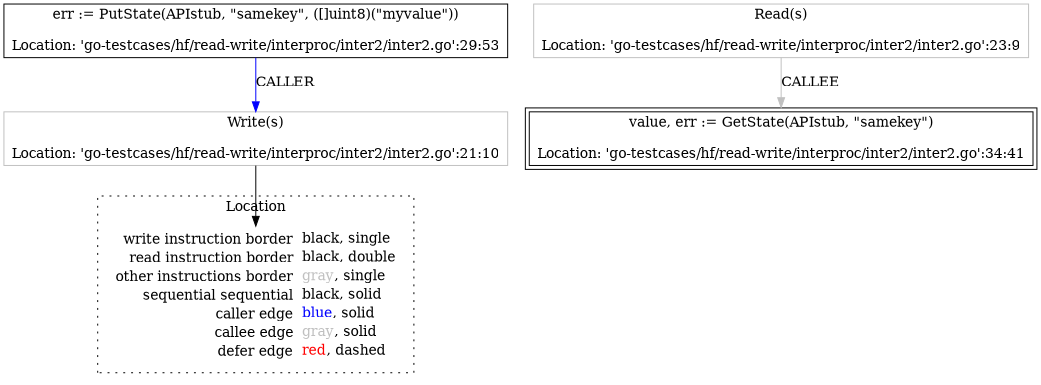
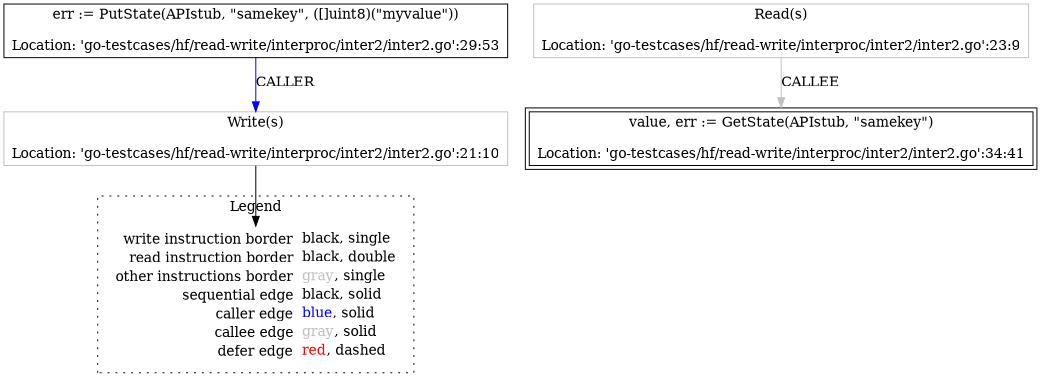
cluster "Location": label "Location" -> "Legend"
node "write instruction border": text "sequential sequential" -> "sequential edge"
